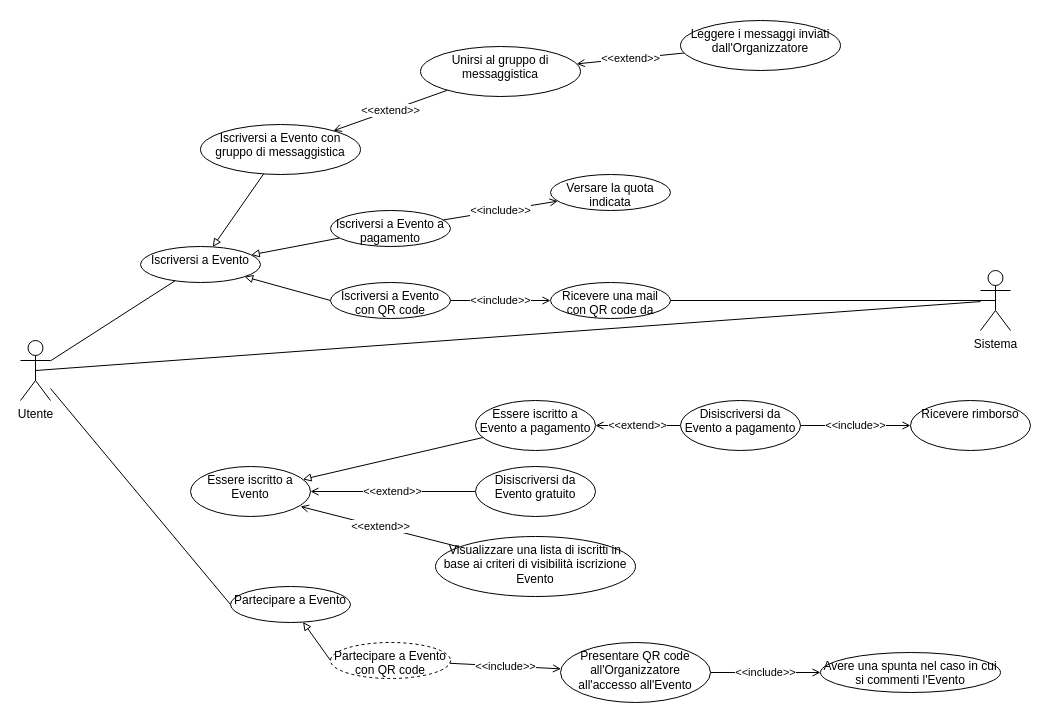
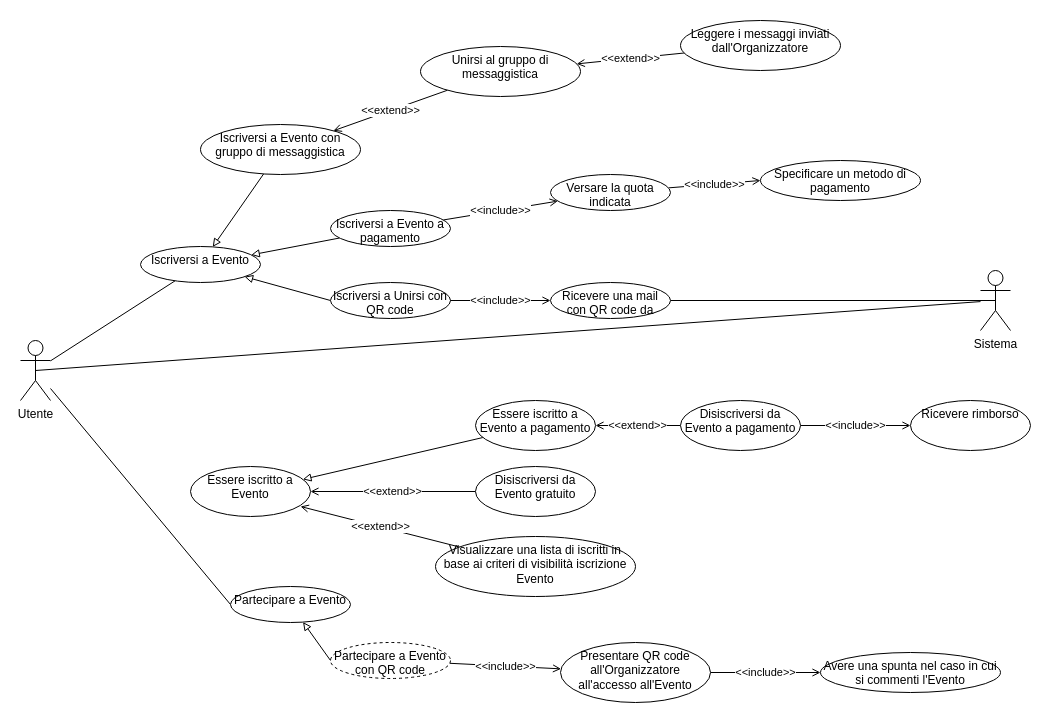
node "Specificare un metodo di pagamento": added
edge "Versare la quota indicata" -> "Specificare un metodo di pagamento": added, label "<<include>>"
node "Iscriversi a Evento con QR code": label "Iscriversi a Evento con QR code" -> "Iscriversi a Unirsi con QR code"
